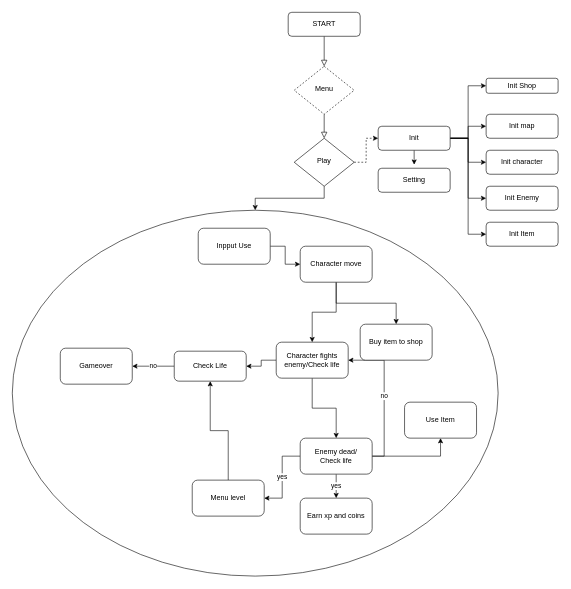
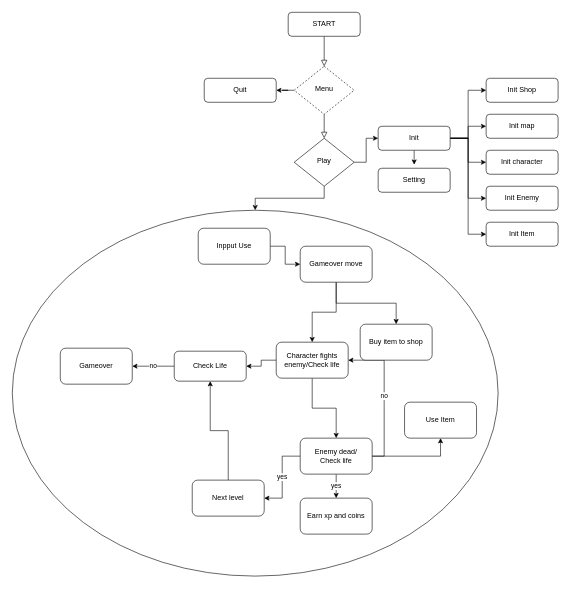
node "Init Shop": size 72x15 -> 72x24
node "Quit": added
edge "Menu" -> "Quit": added
edge "Play" -> "Init": style dashed -> solid
node "Character move": label "Character move" -> "Gameover move"
node "Menu level": label "Menu level" -> "Next level"
